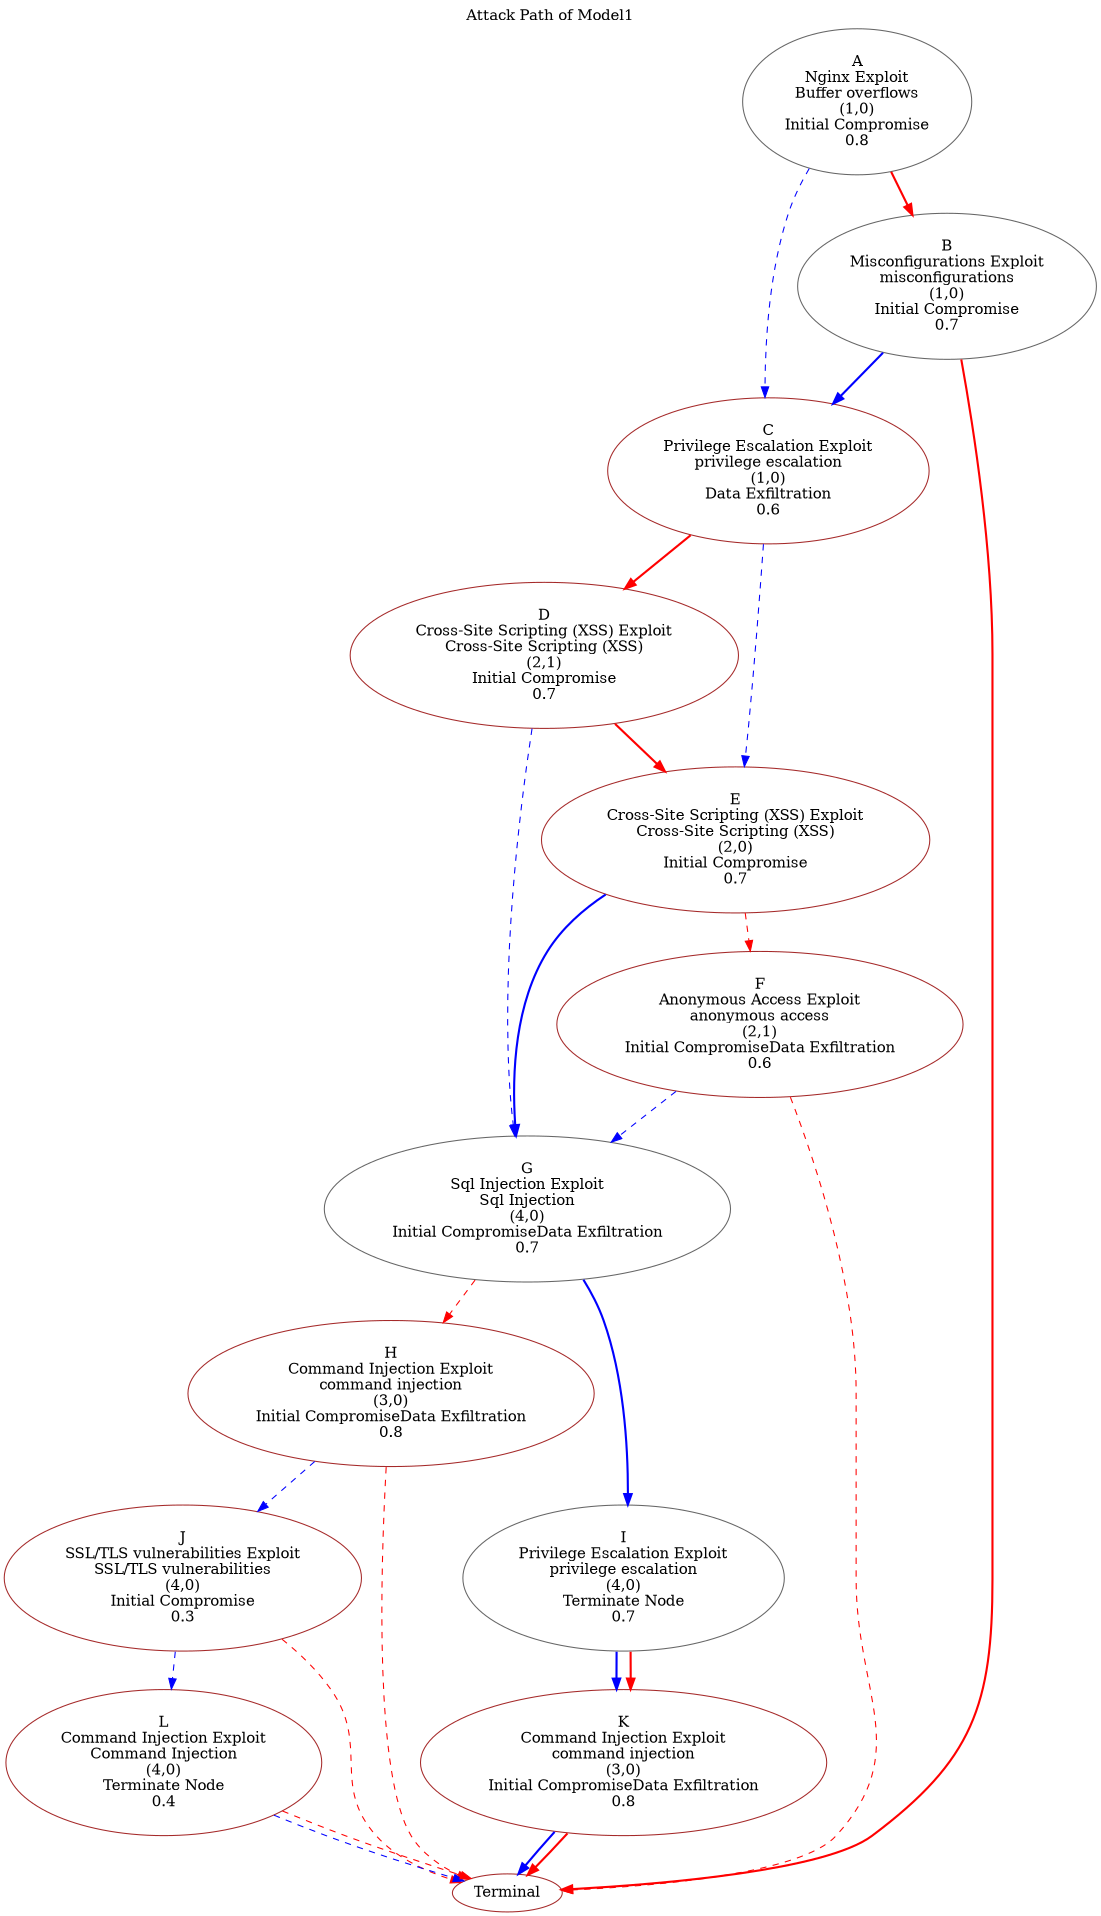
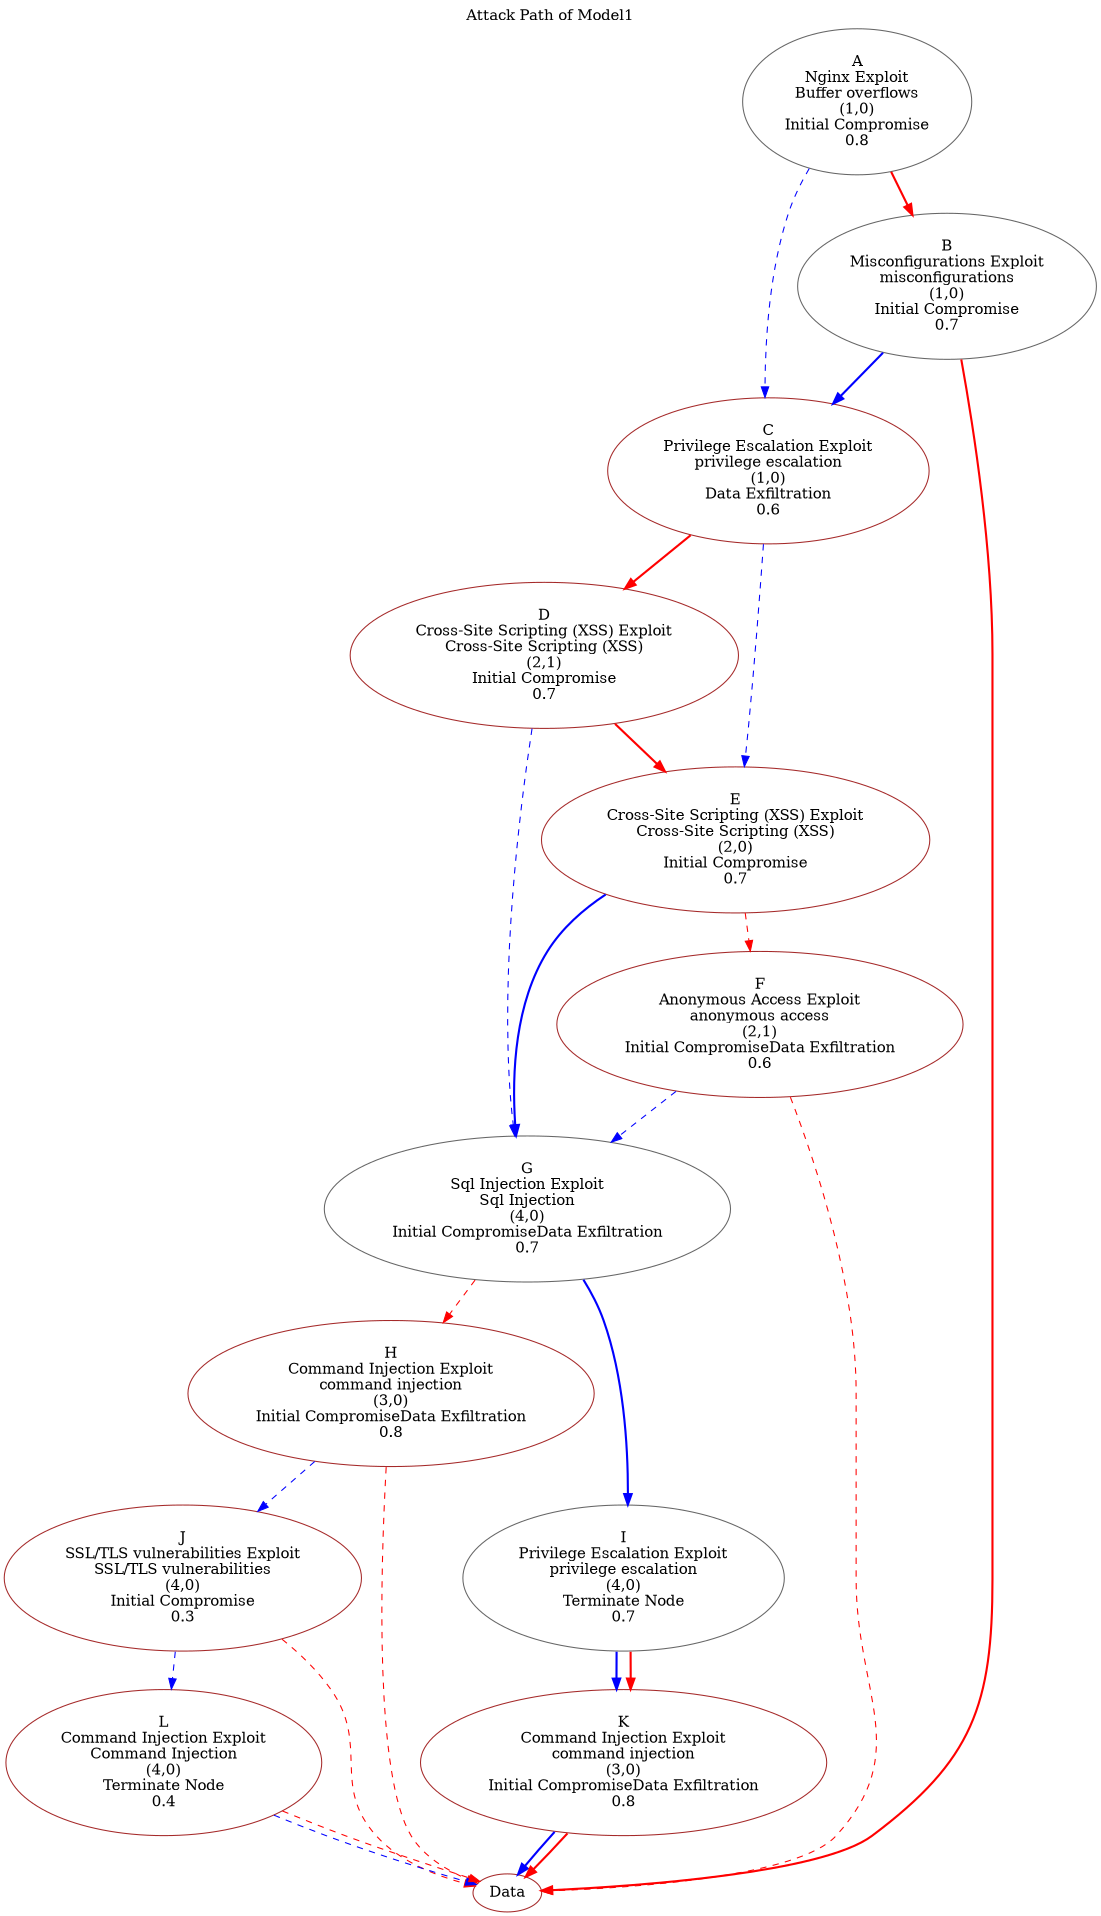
node "Terminal": label "Terminal" -> "Data"
